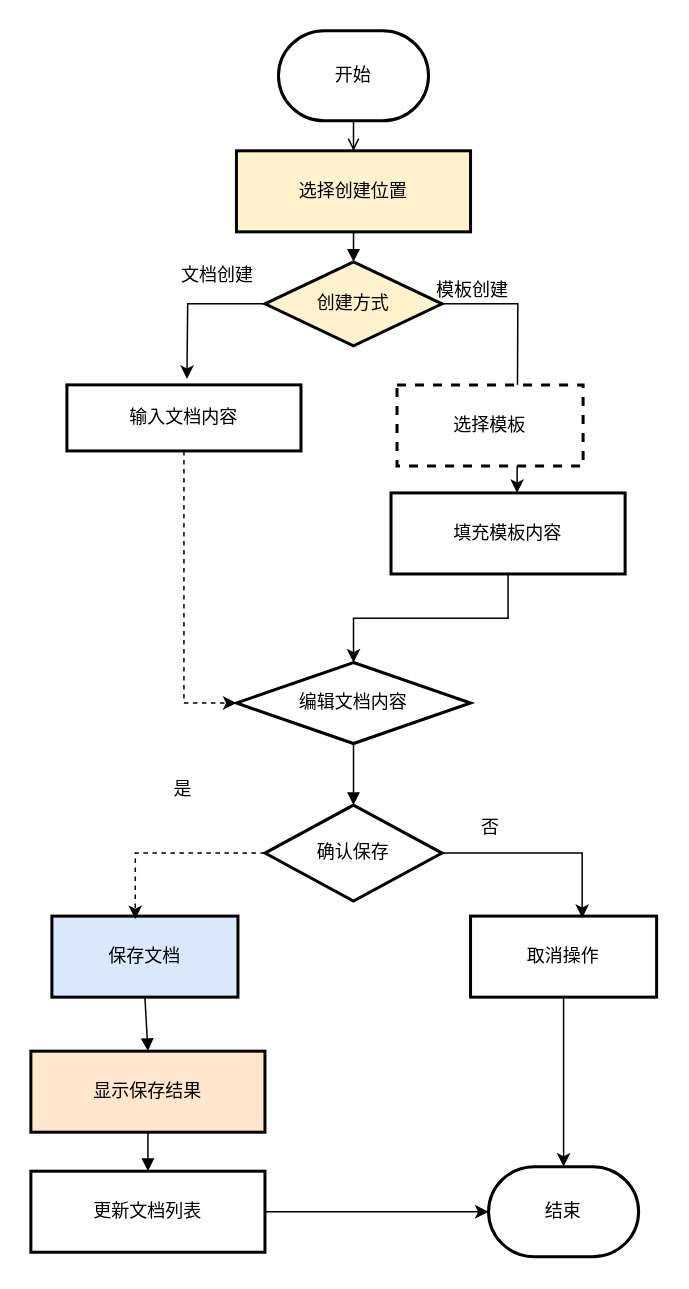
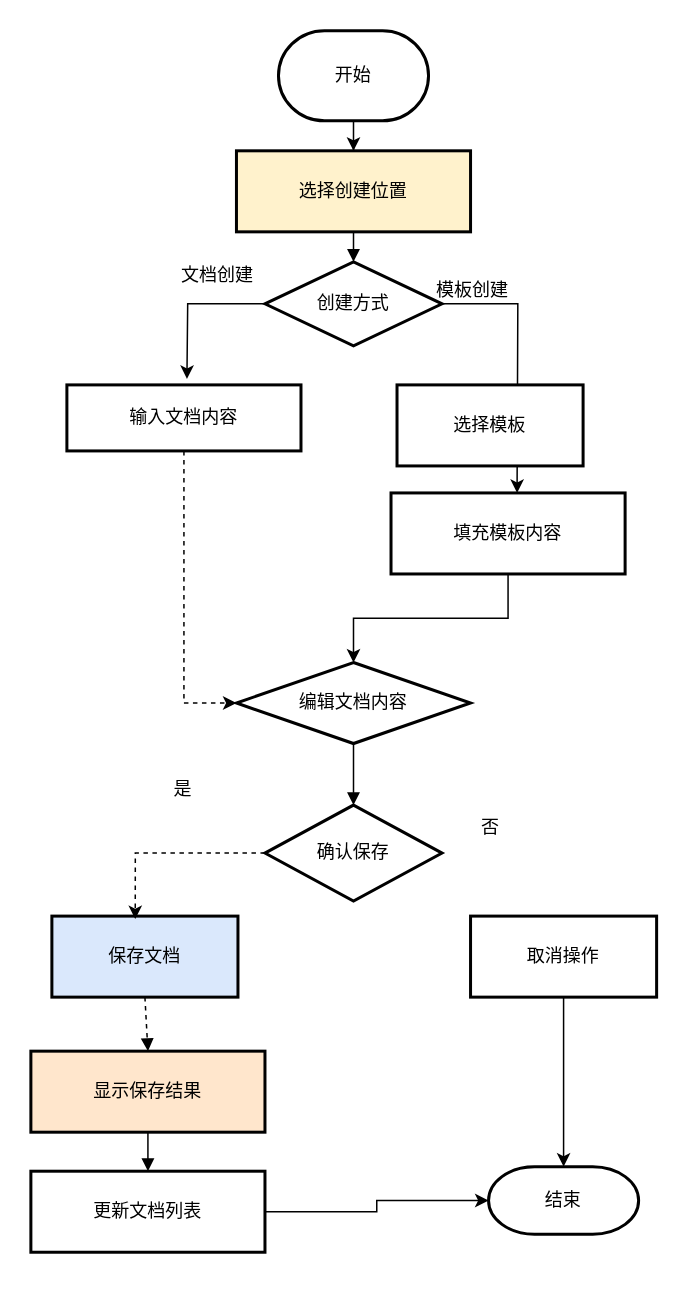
edge "开始" -> "选择创建位置": arrowhead open -> classic
node "创建方式": fillcolor #fff2cc -> #ffffff
node "选择模板": style dashed -> solid
edge "确认保存" -> "取消操作": removed
edge "保存文档" -> "显示保存结果": style solid -> dashed
node "结束": size 150x90 -> 150x68
